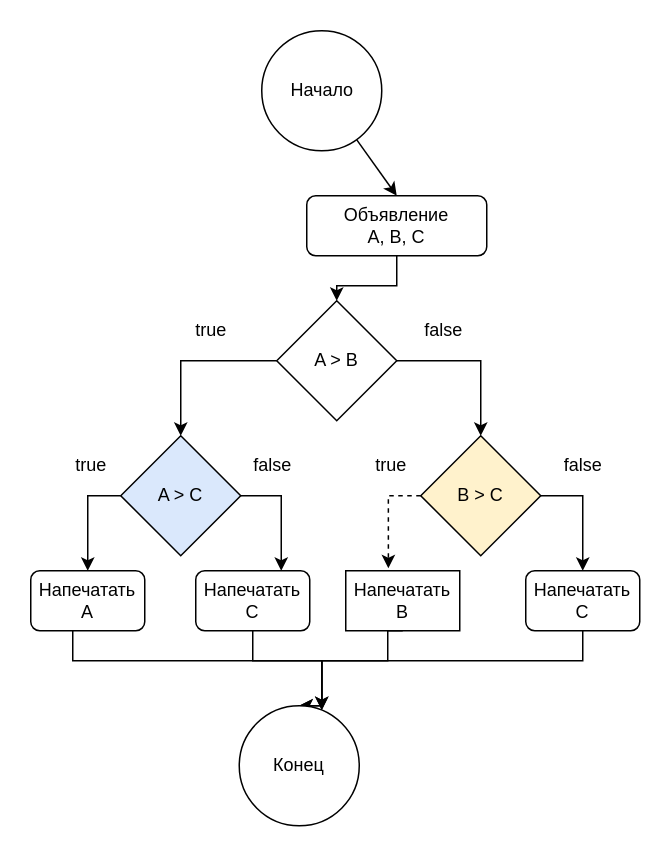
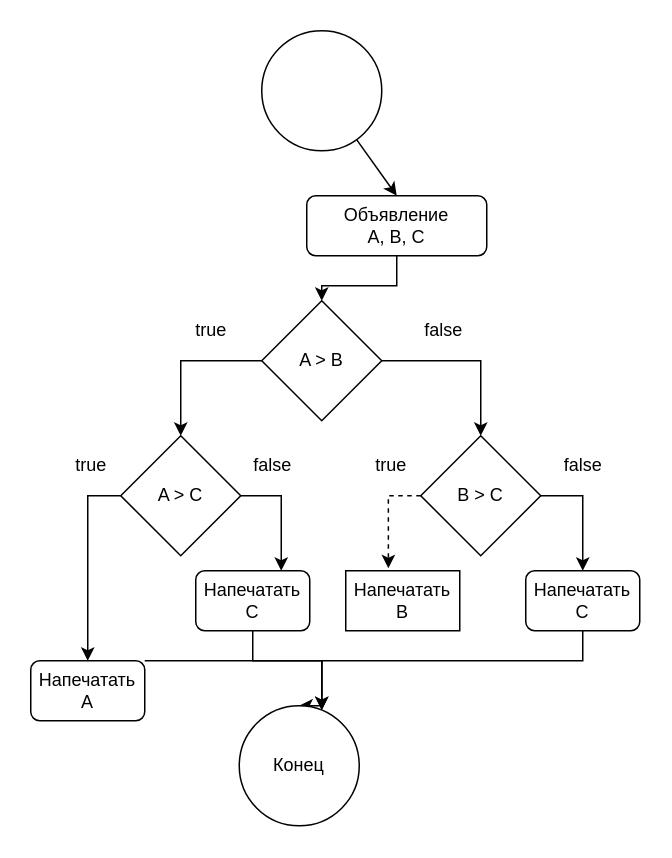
node "Начало": removed
node "A > B": moved (337, 361) -> (322, 361)
node "A > C": fillcolor #dae8fc -> #ffffff
node "B > C": fillcolor #fff2cc -> #ffffff
node "Напечатать A": moved (88, 601) -> (88, 691)
edge "Напечатать B" -> "Конец": removed
